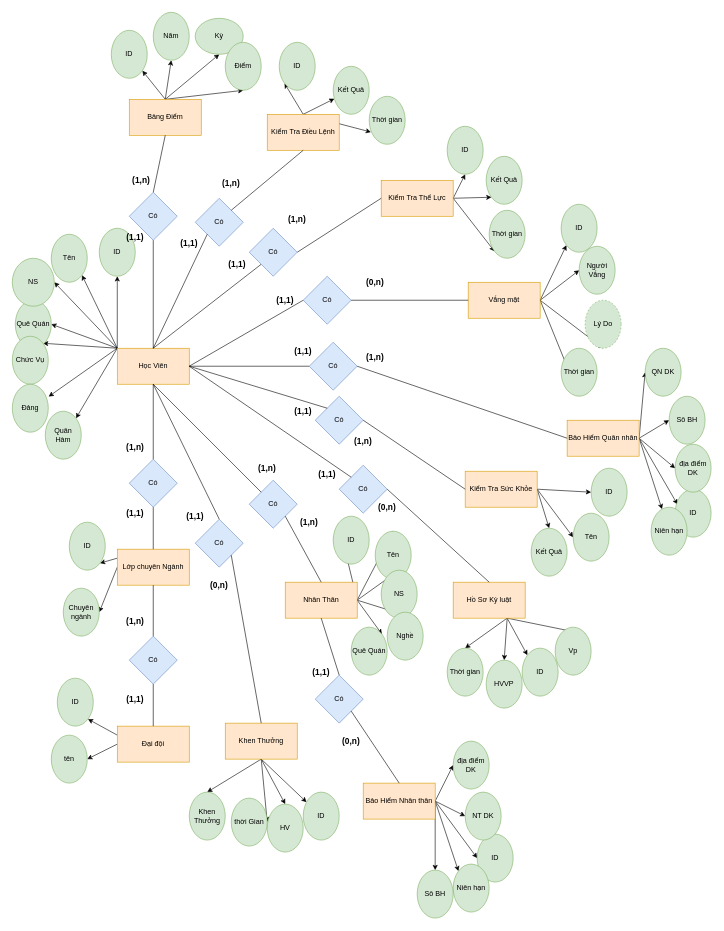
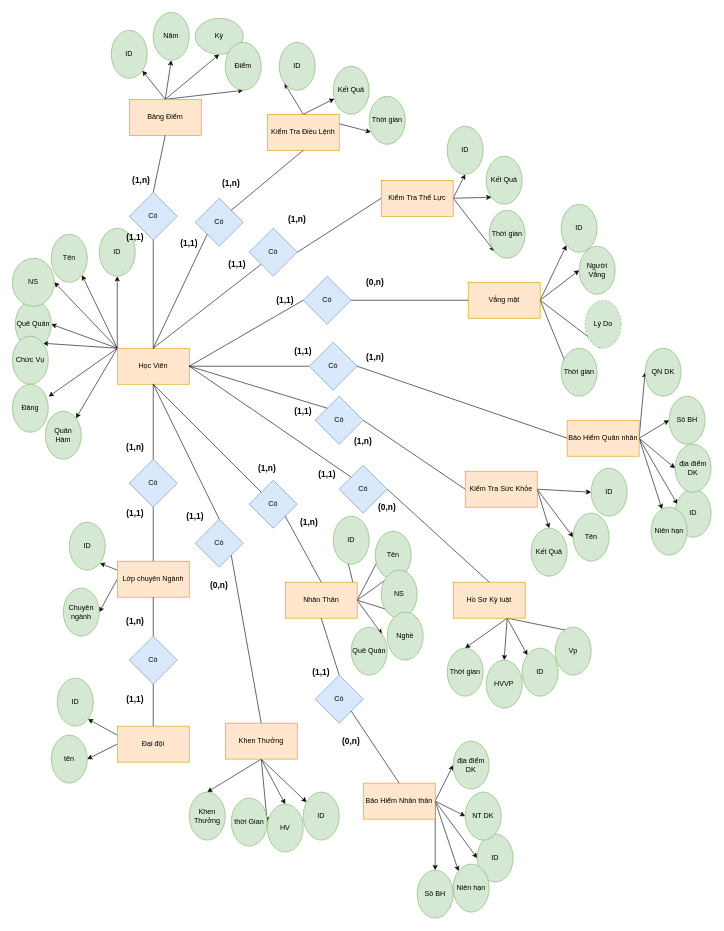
node "Lớp chuyên Ngành": moved (153, 567) -> (153, 579)
